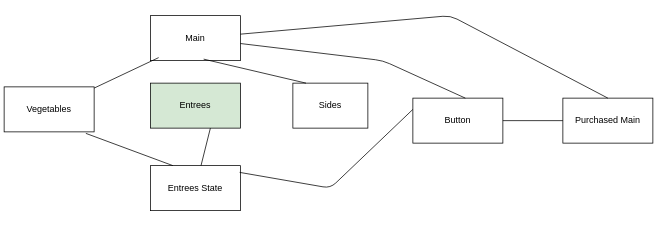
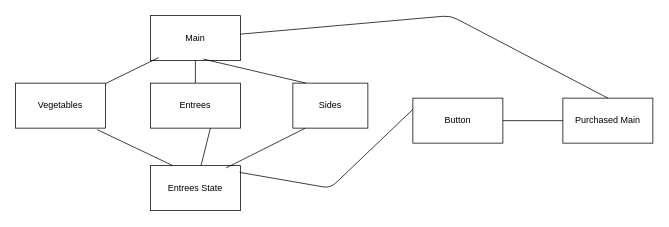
edge "Main" -- "Button": removed
edge "Main" -- "Entrees": added
node "Entrees": fillcolor #d5e8d4 -> #ffffff
node "Vegetables": moved (49, 109) -> (60, 105)
edge "Sides" -- "Entrees State": added
